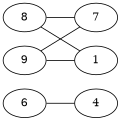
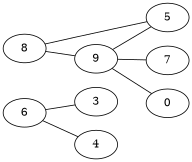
edge "8" -- "7": now "8" -- "9"
node "1": label "1" -> "5"
node "3": added
node "0": added
